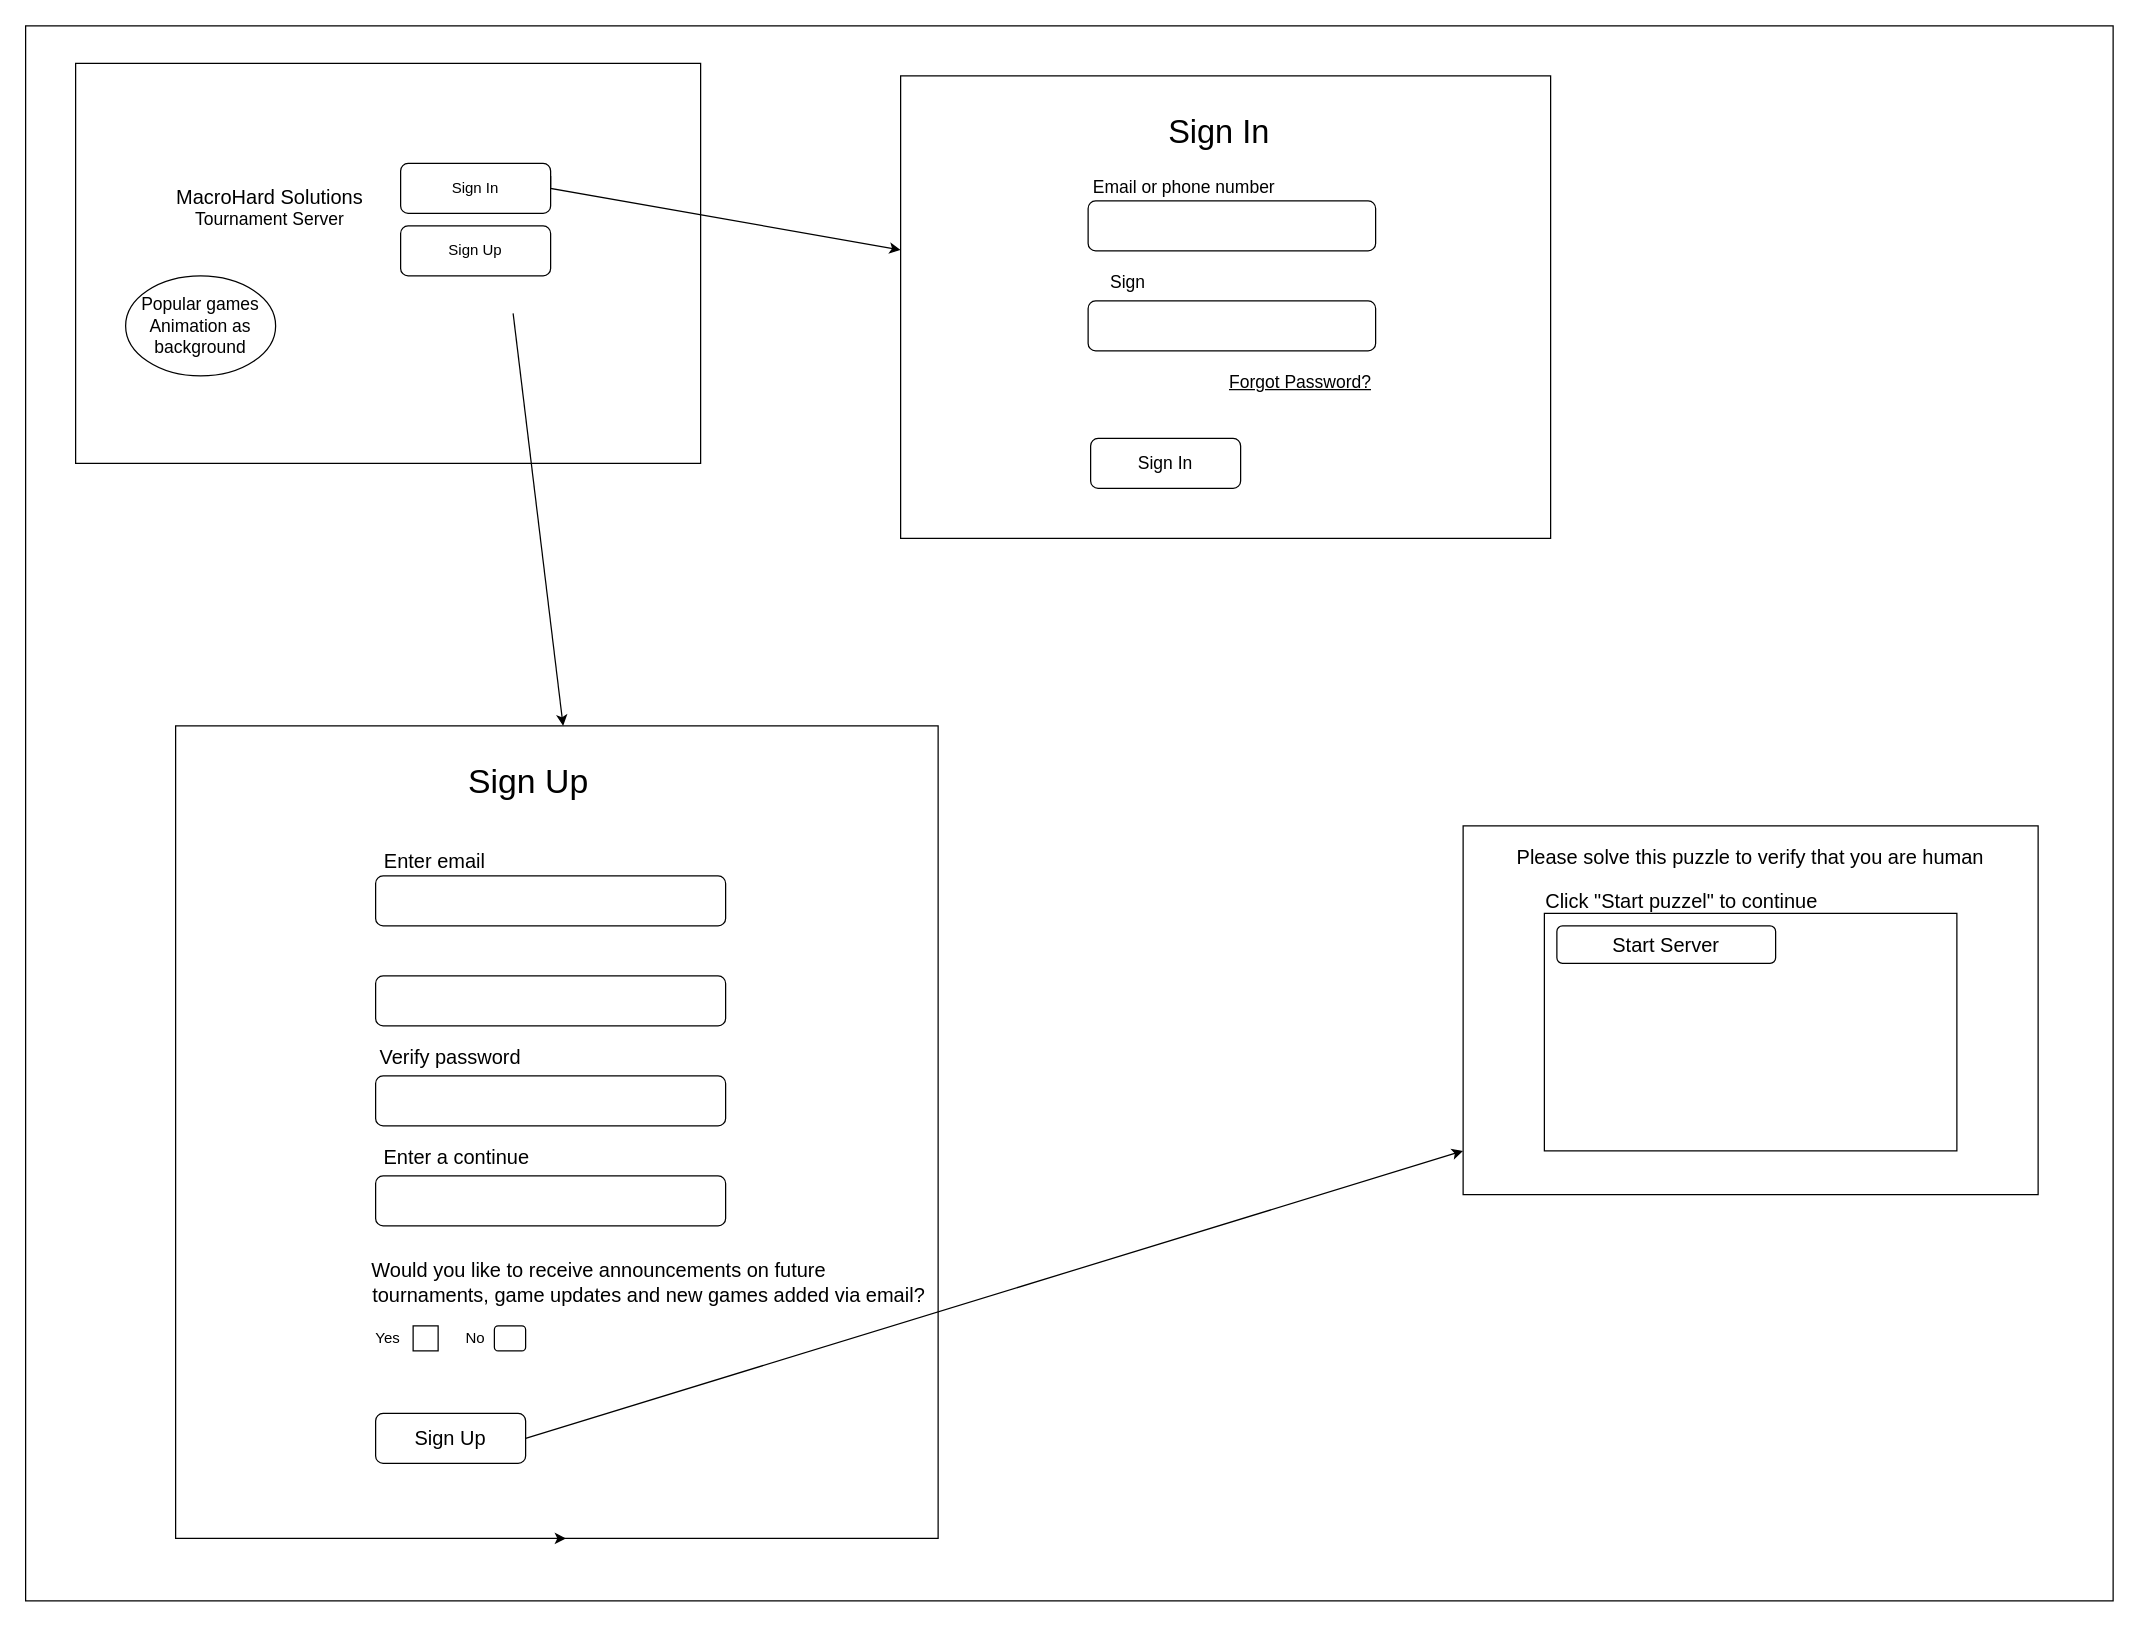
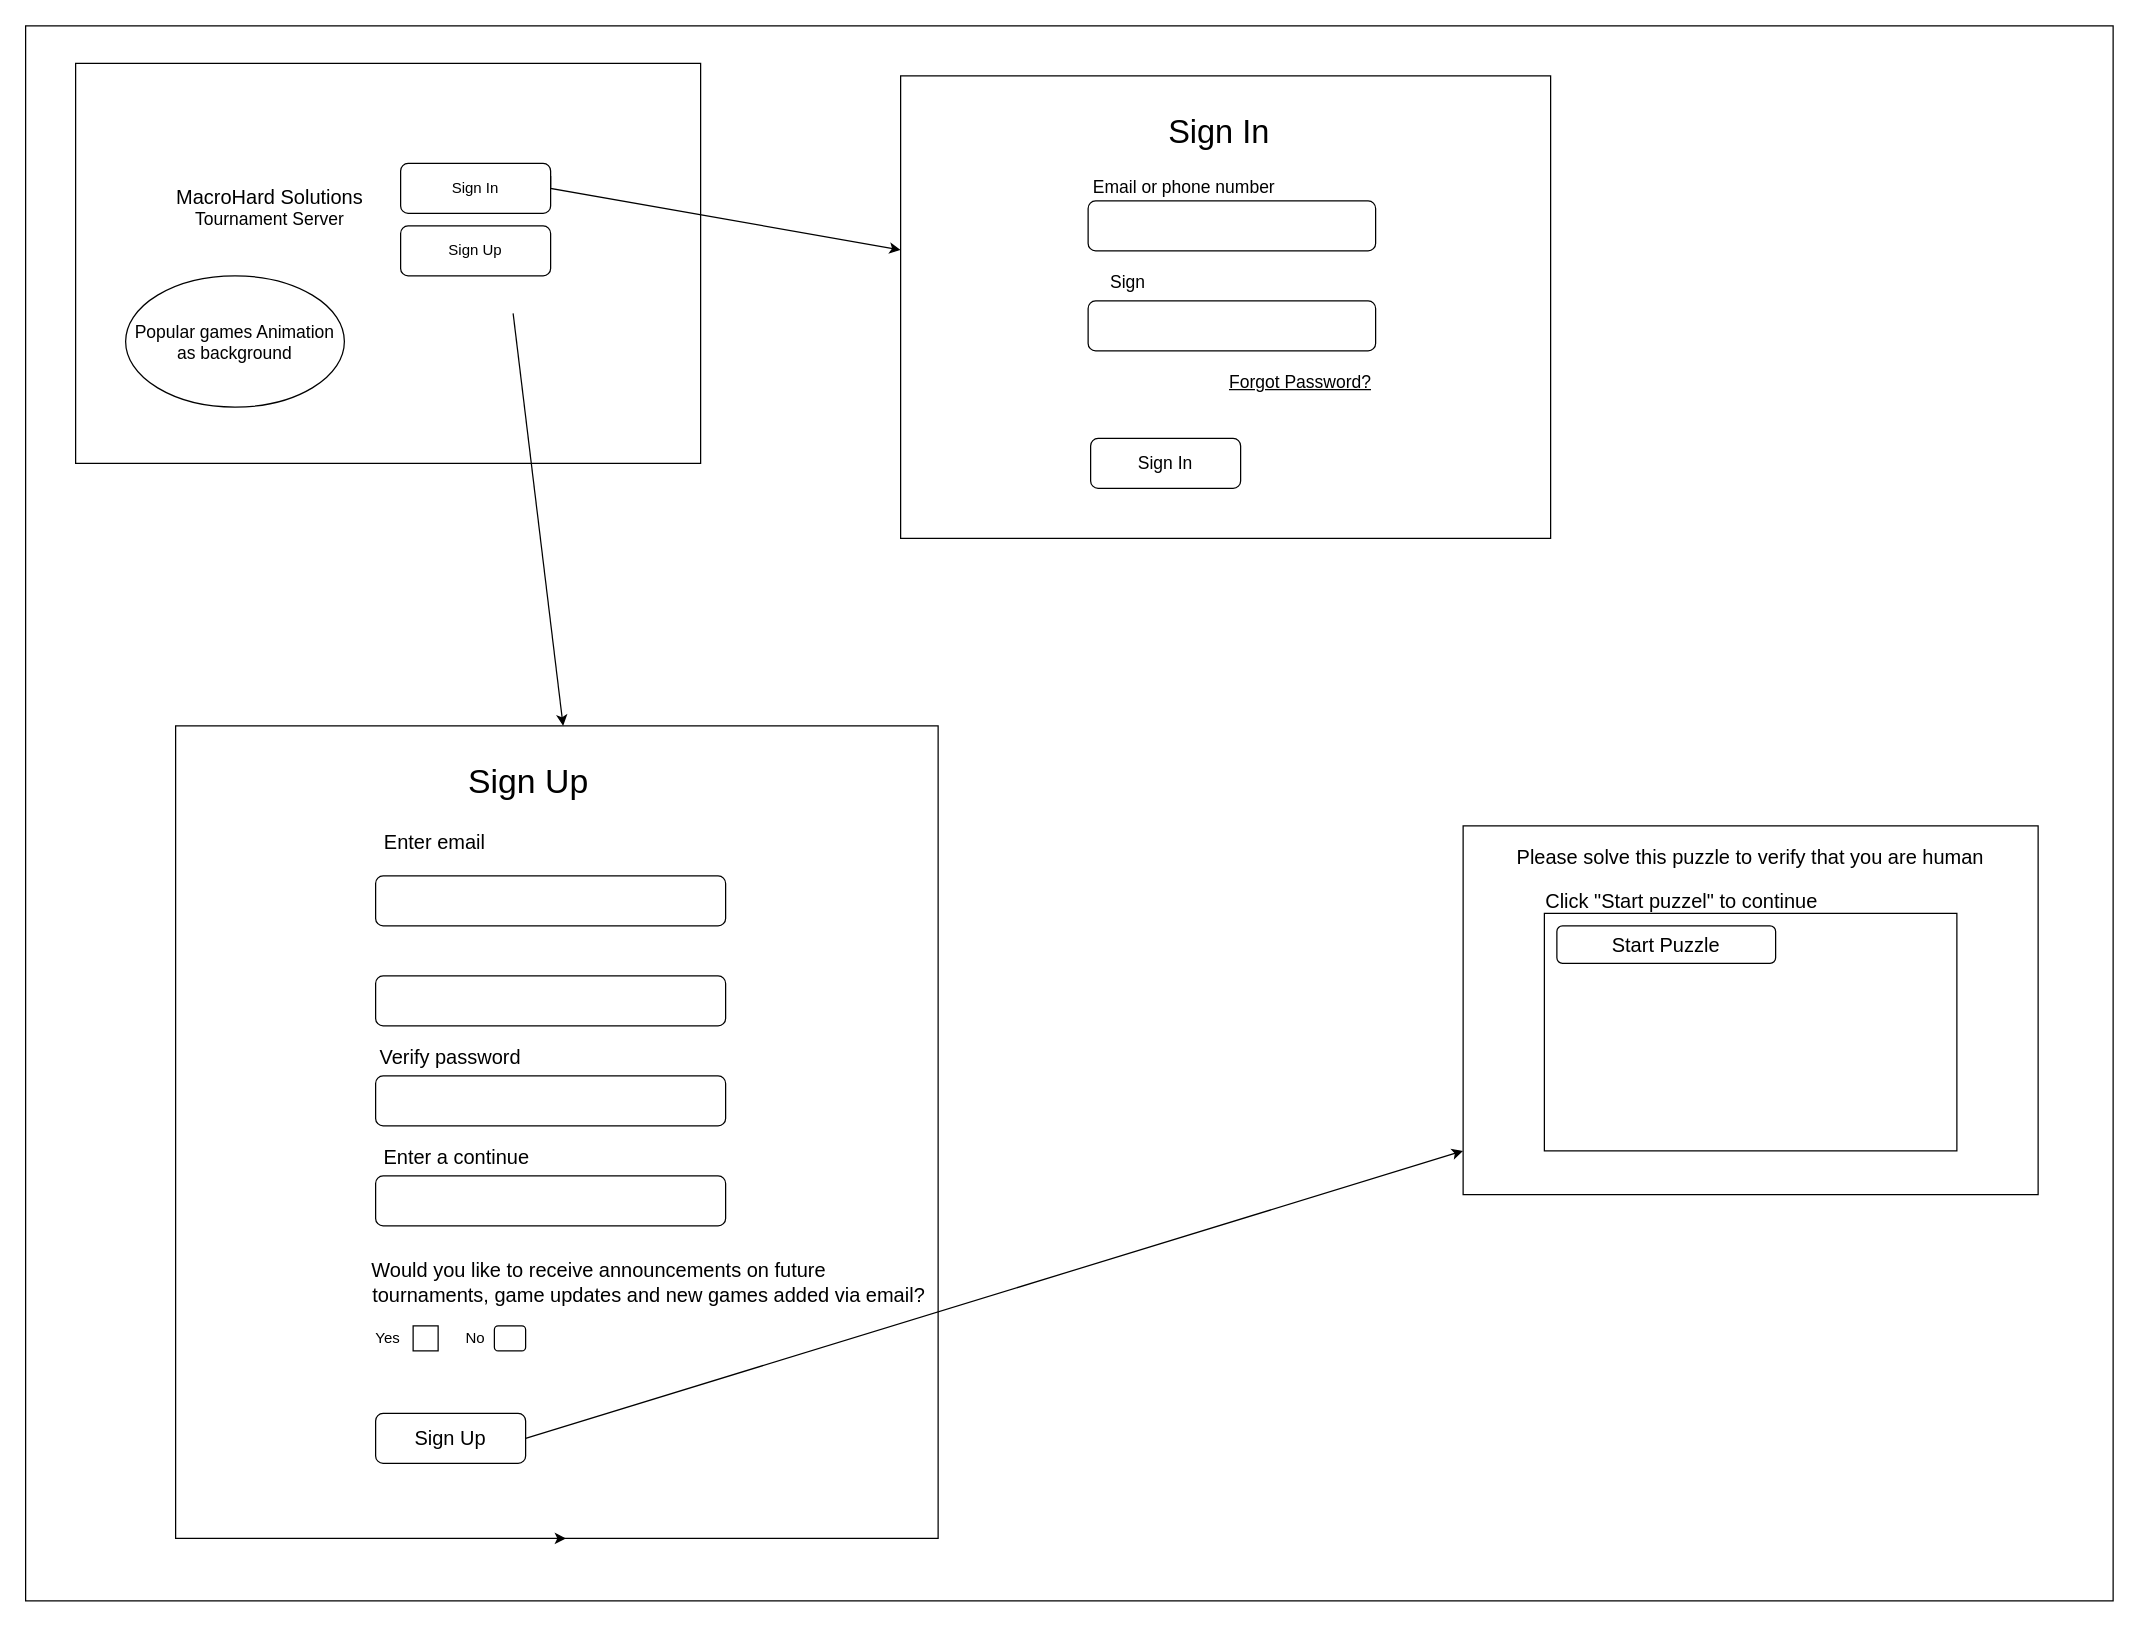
node "Popular games Animation as background": size 150x100 -> 219x131
node "Enter email": moved (435, 857) -> (435, 838)
node "Start Server": label "Start Server" -> "Start Puzzle"
